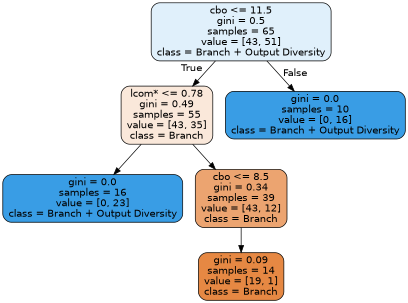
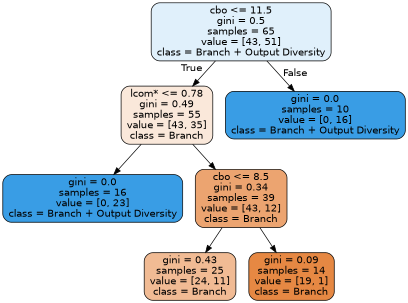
node "gini = 0.43 samples = 25 value = [24, 11] class = Branch": added
